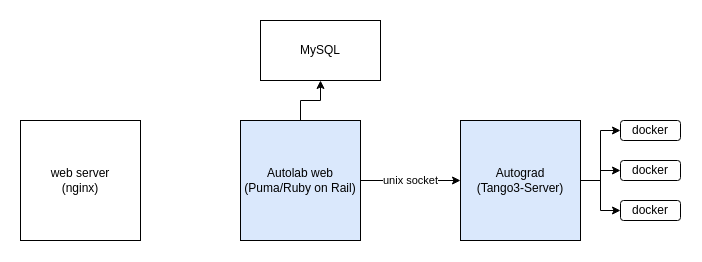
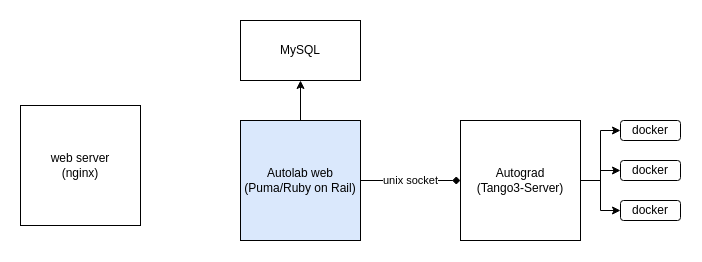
node "MySQL": moved (321, 51) -> (301, 51)
node "web server (nginx)": moved (81, 181) -> (81, 166)
edge "Autolab web (Puma/Ruby on Rail)" -> "Autograd (Tango3-Server)": arrowhead classic -> diamond
node "Autograd (Tango3-Server)": fillcolor #dae8fc -> #ffffff
